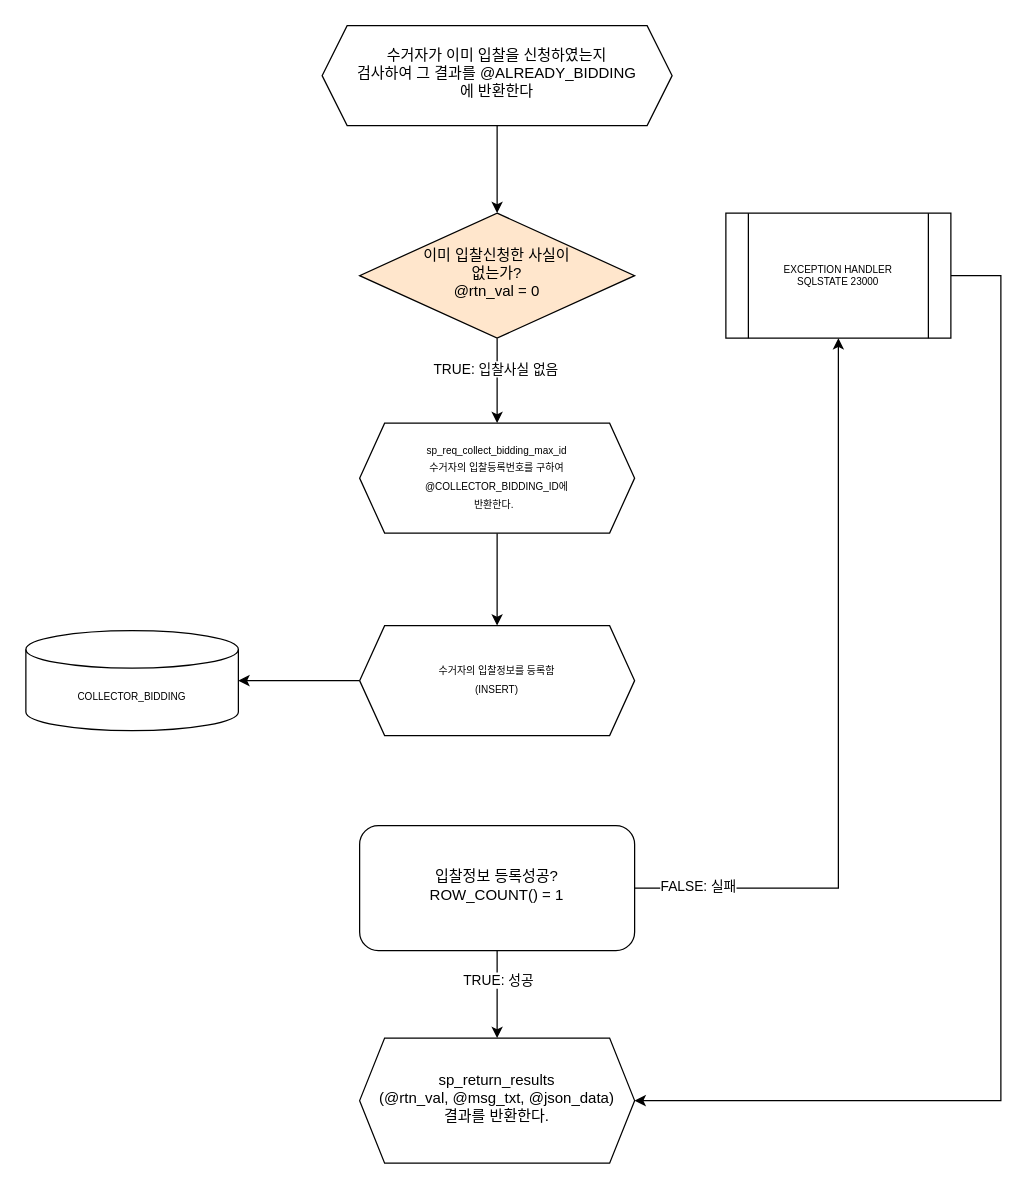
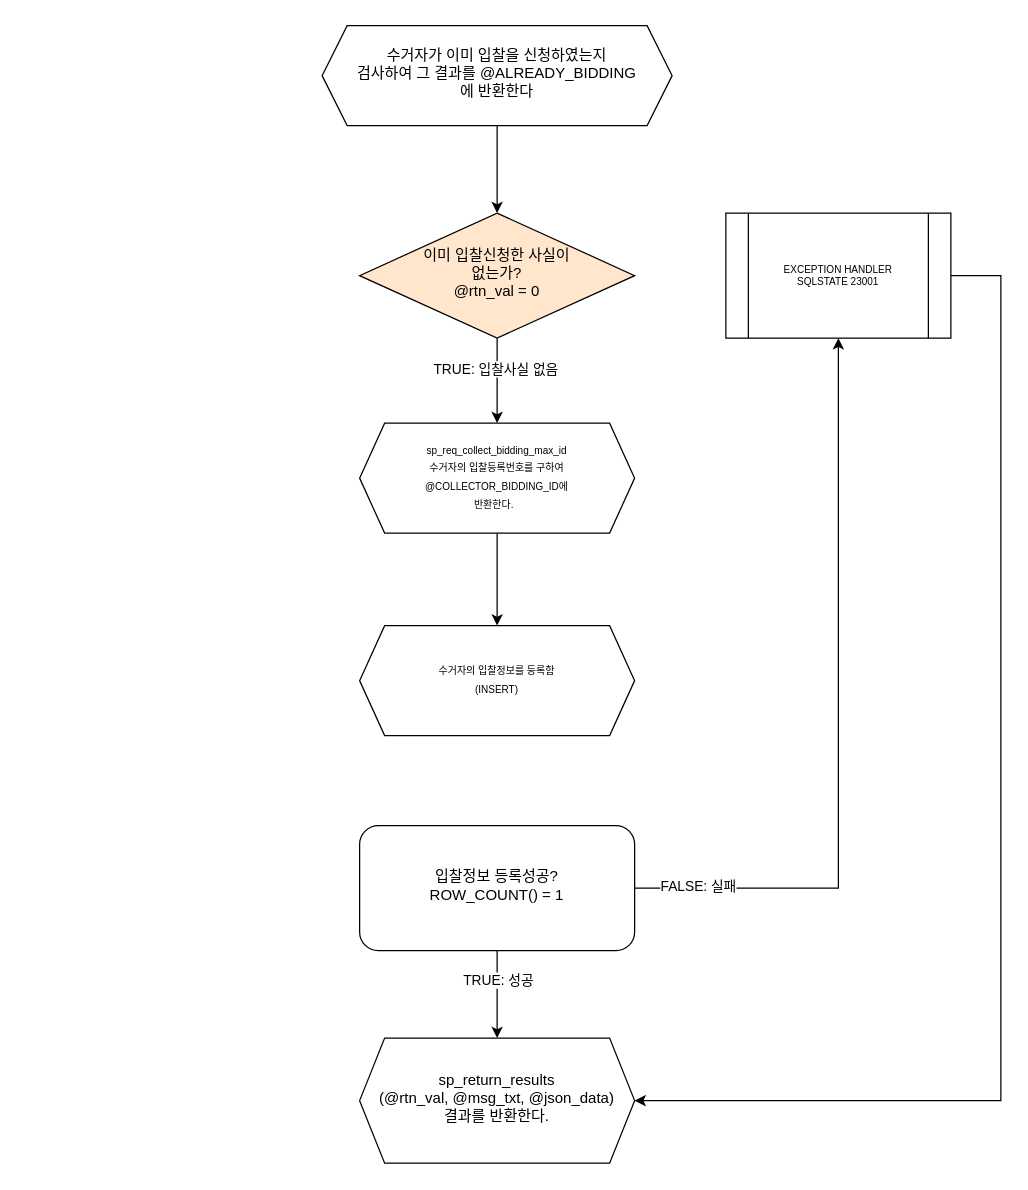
node "EXCEPTION HANDLER SQLSTATE 23000": label "EXCEPTION HANDLER SQLSTATE 23000" -> "EXCEPTION HANDLER SQLSTATE 23001"
node "COLLECTOR_BIDDING": removed
edge "수거자의 입찰정보를 등록함 (INSERT)" -> "COLLECTOR_BIDDING": removed
